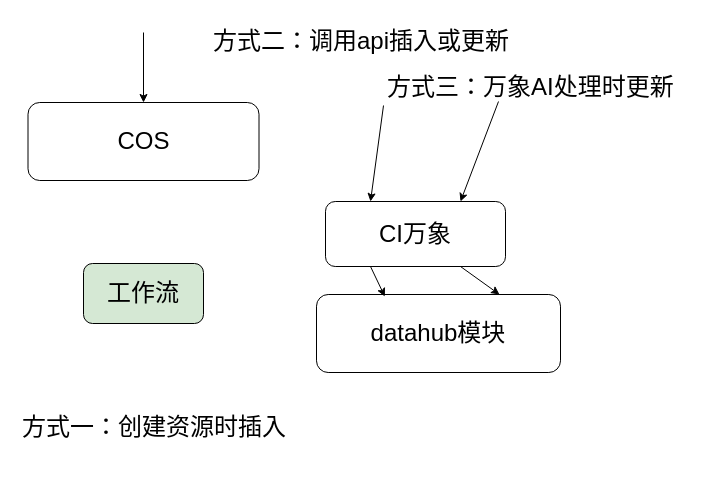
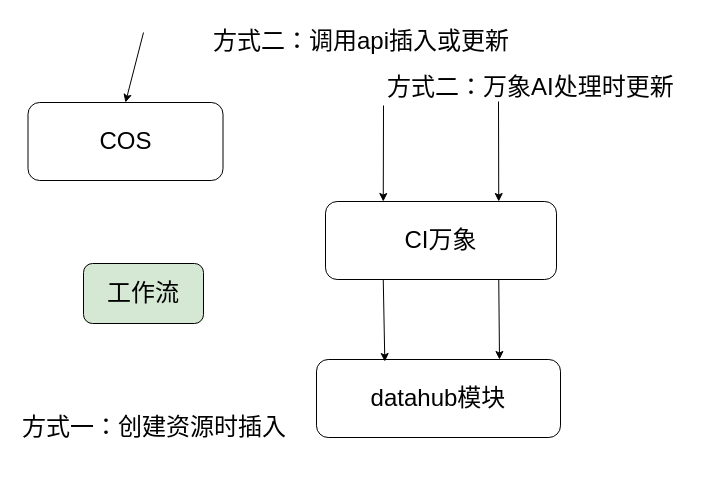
node "方式三：万象AI处理时更新": label "方式三：万象AI处理时更新" -> "方式二：万象AI处理时更新"
node "COS": size 231x78 -> 195x78
node "CI万象": size 180x65 -> 231x78
node "datahub模块": moved (439, 334) -> (439, 399)
